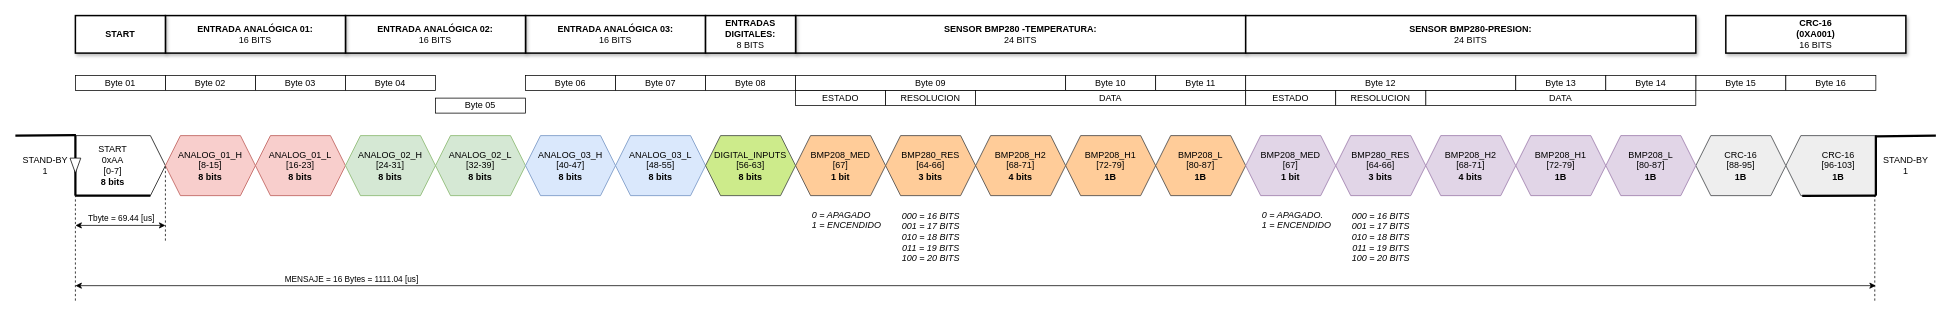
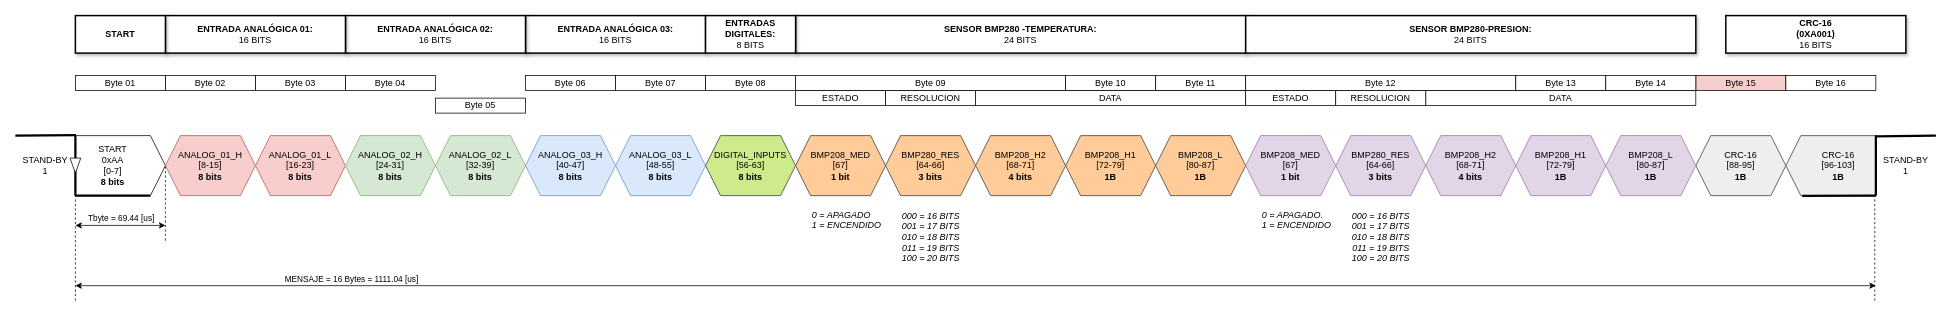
node "Byte 15": fillcolor #ffffff -> #f8cecc
